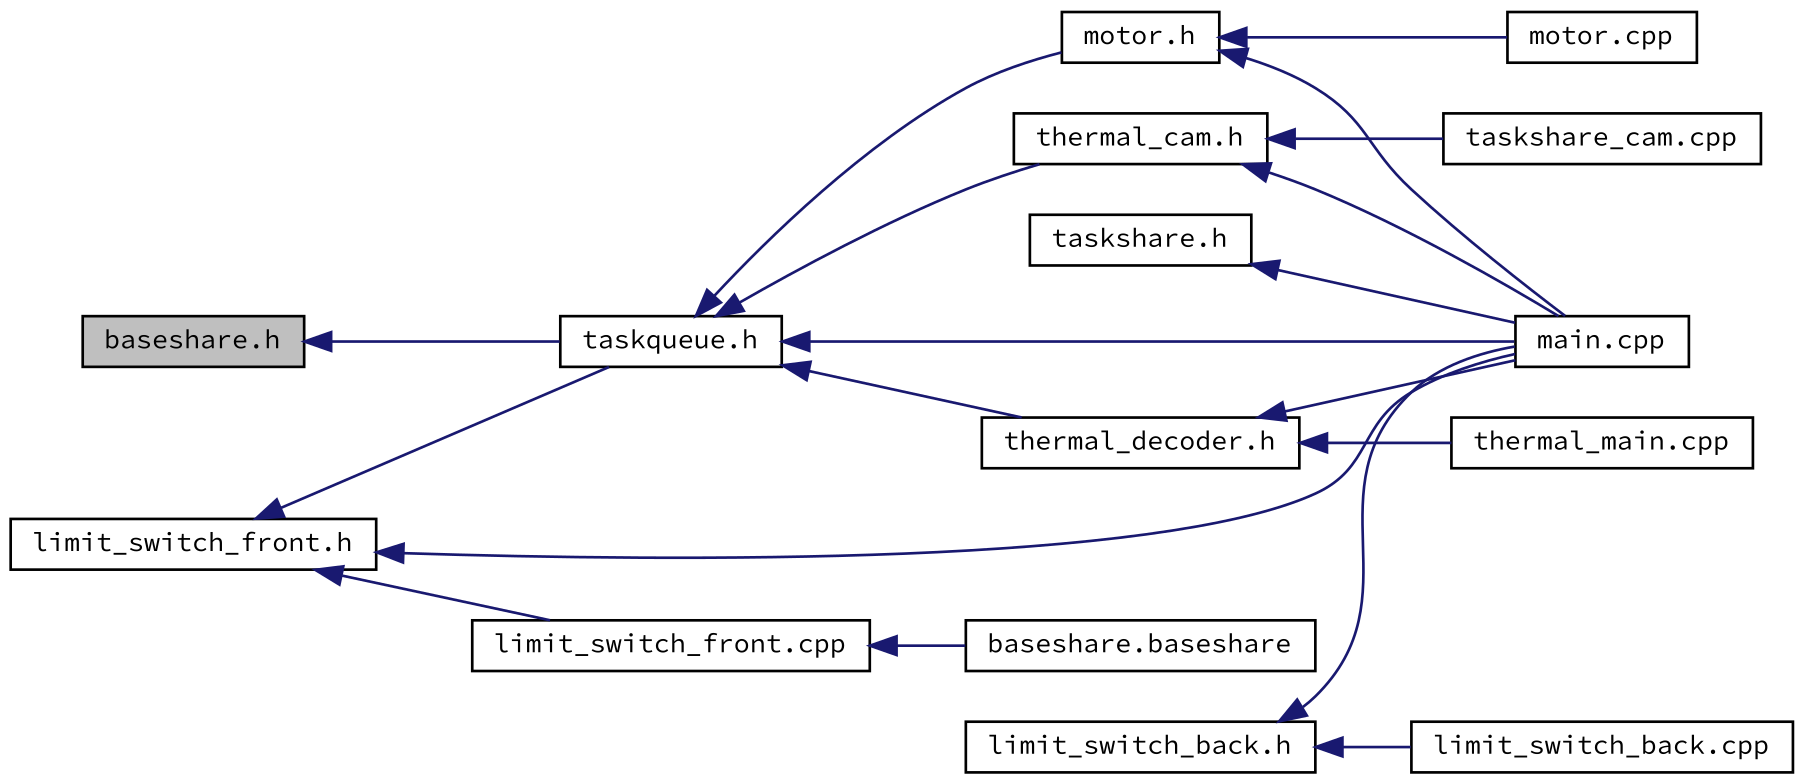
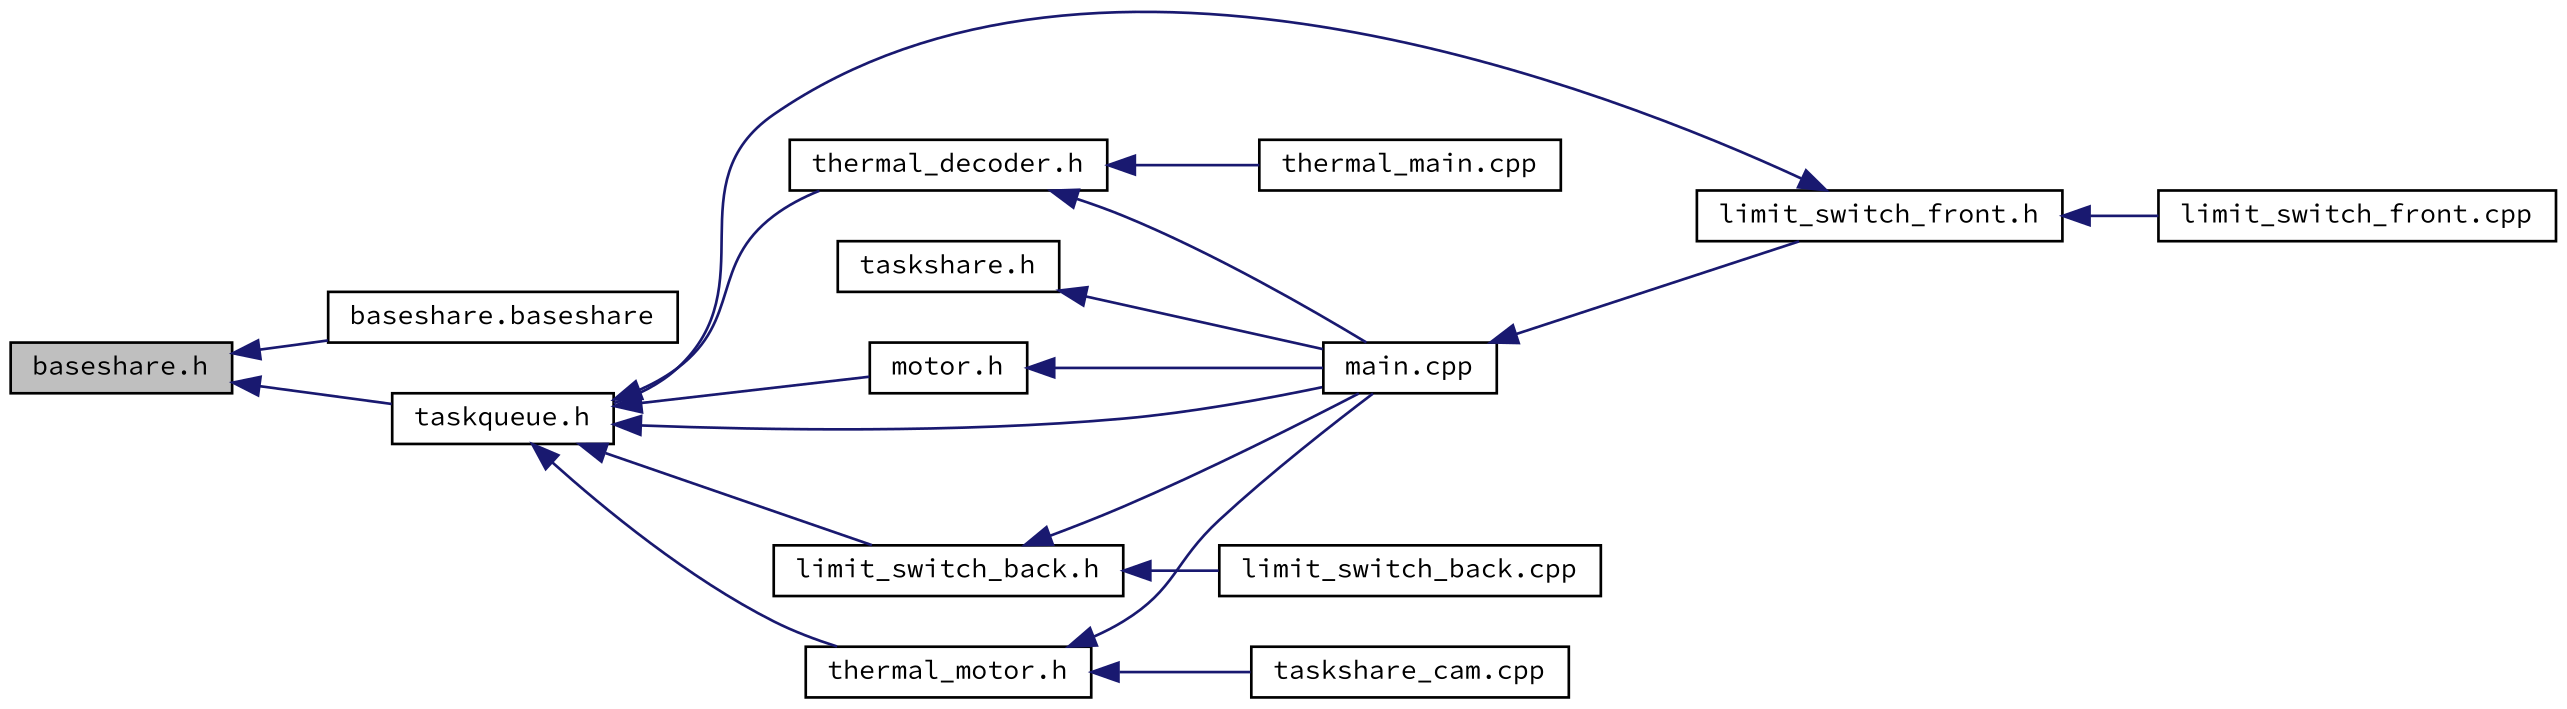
node "motor.cpp": removed
node "thermal_cam.h": label "thermal_cam.h" -> "thermal_motor.h"
edge "limit_switch_back.h" -> "taskqueue.h": added
edge "main.cpp" -> "limit_switch_front.h": reversed
edge "baseshare.baseshare" -> "limit_switch_front.cpp": now "baseshare.baseshare" -> "baseshare.h"
